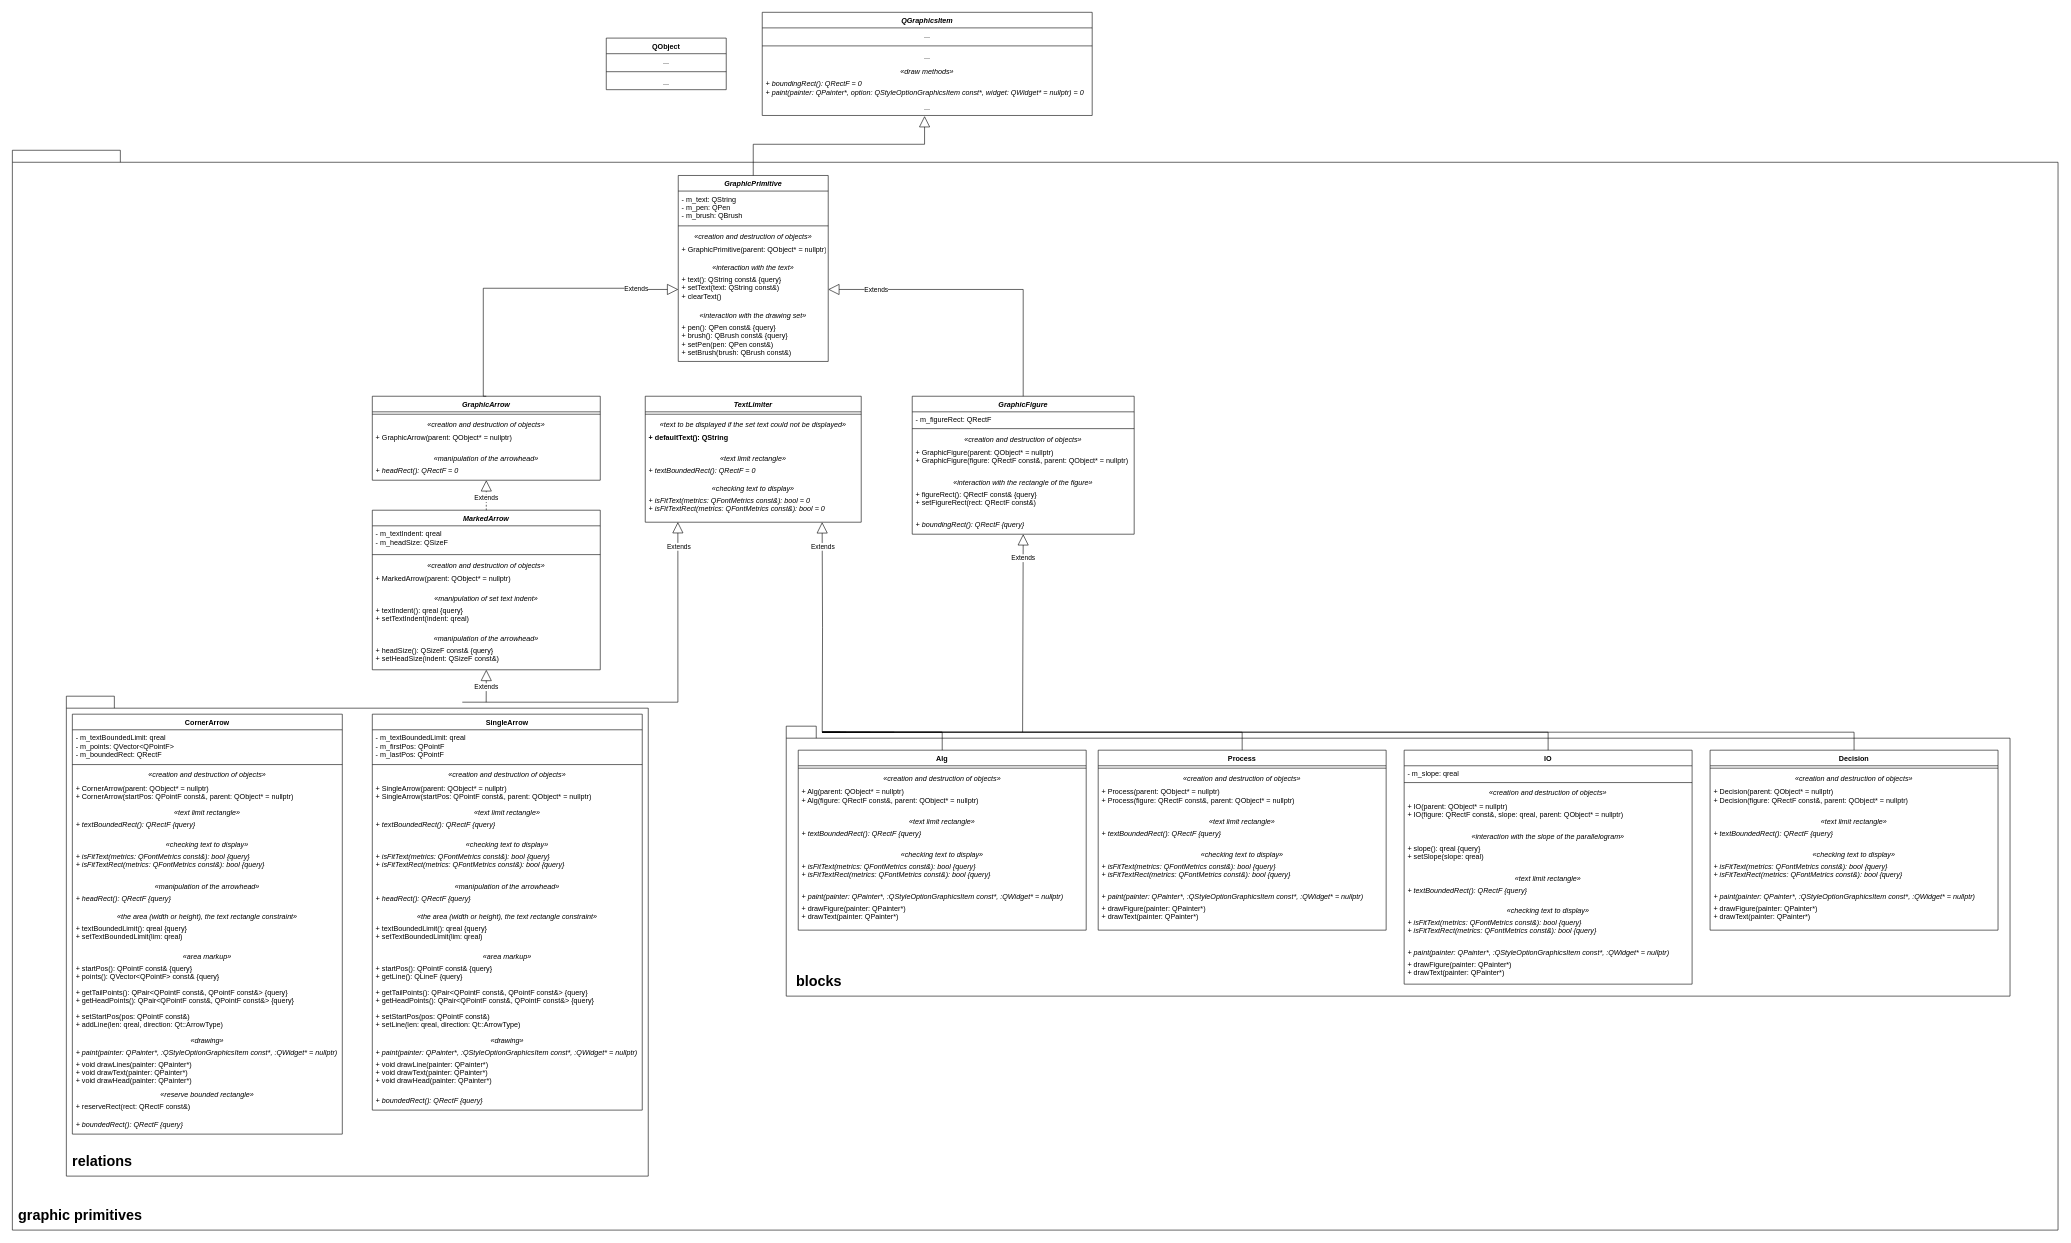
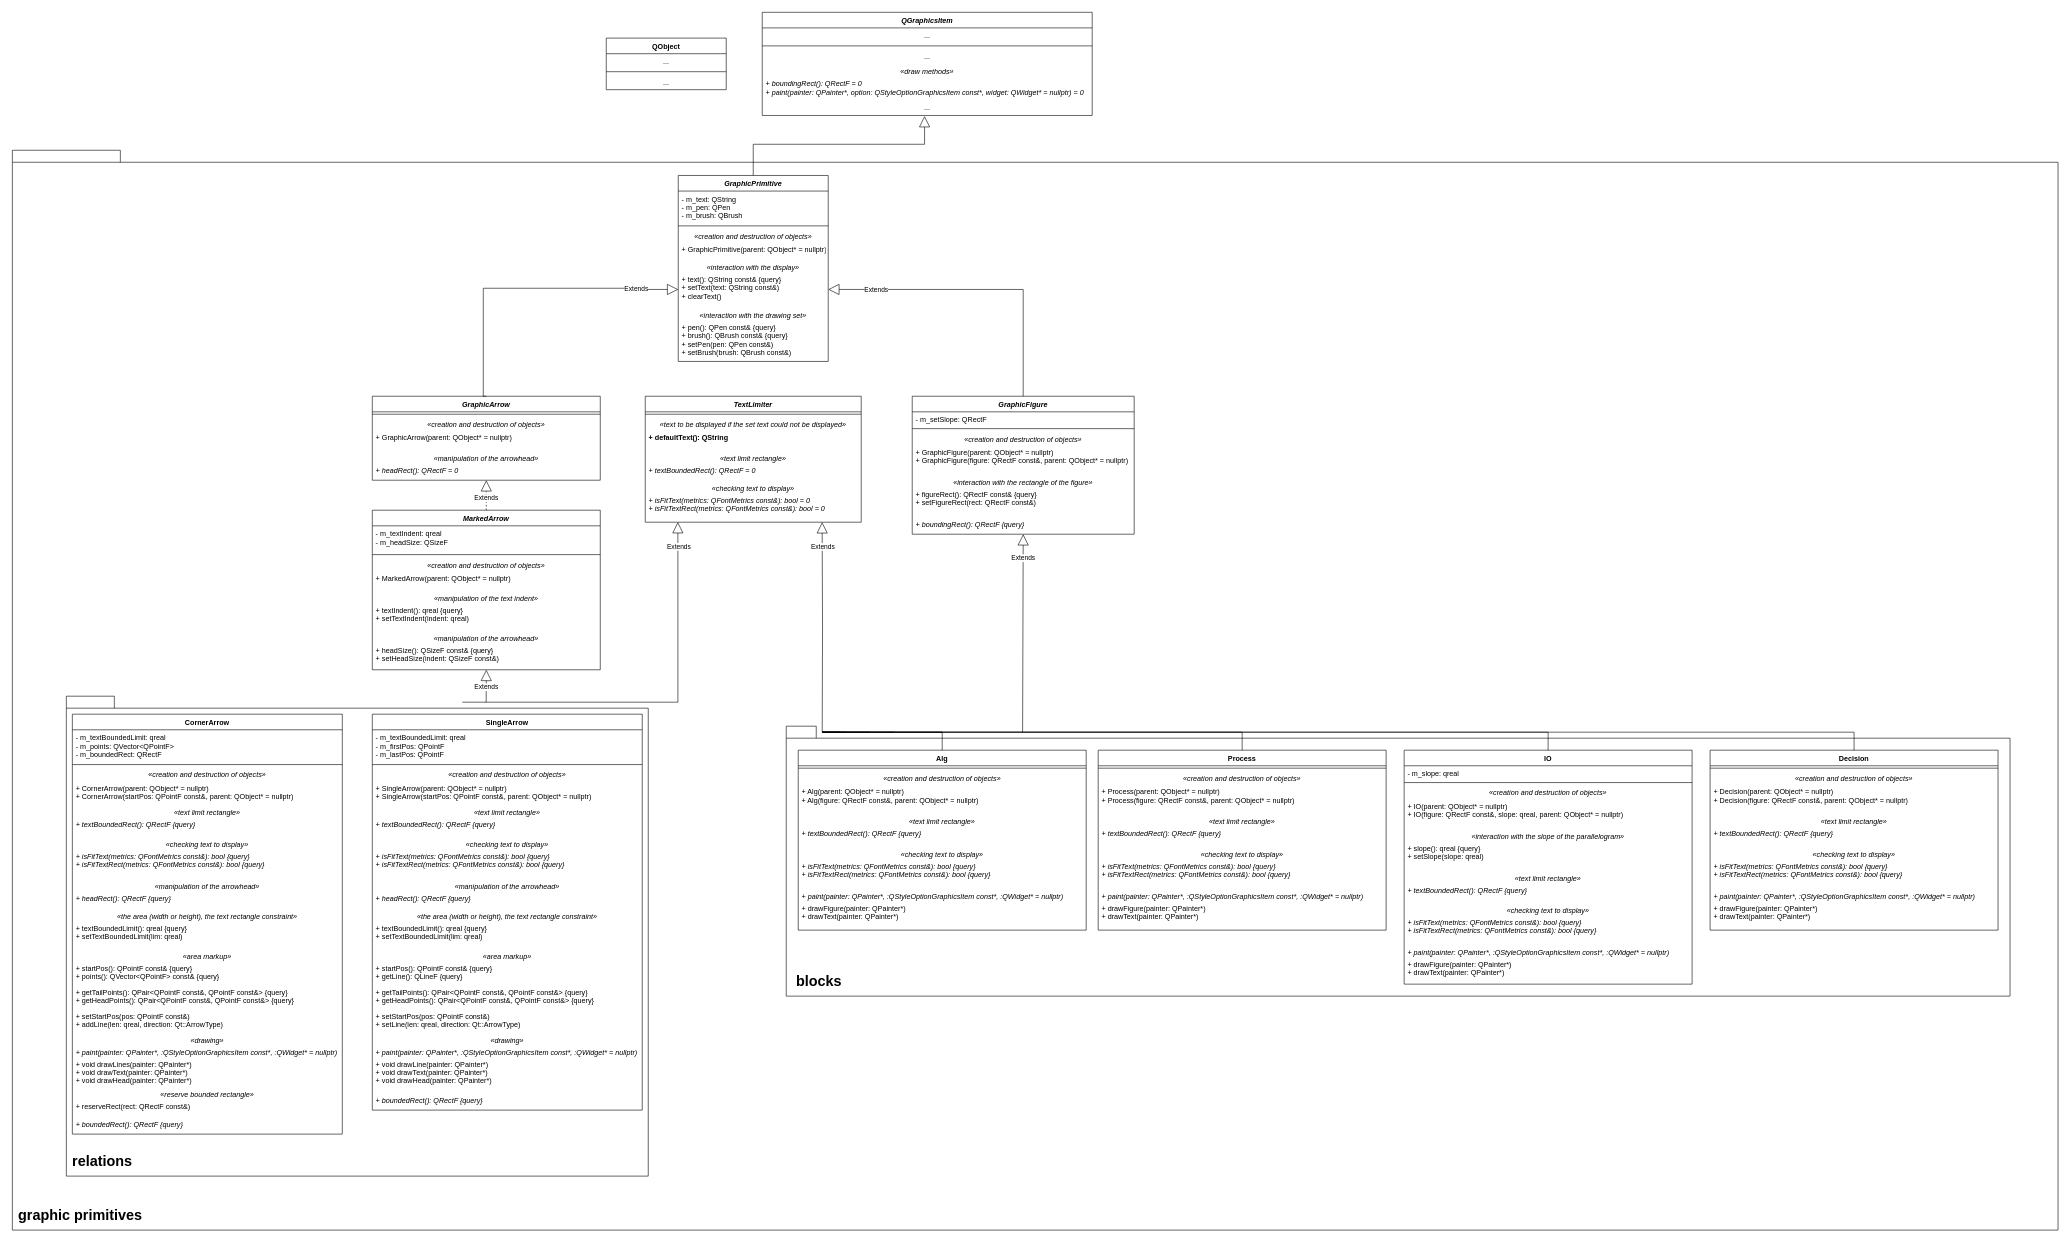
node "«interaction with the text»": label "«interaction with the text»" -> "«interaction with the display»"
node "- m_figureRect: QRectF": label "- m_figureRect: QRectF" -> "- m_setSlope: QRectF"
node "«manipulation of set text indent»": label "«manipulation of set text indent»" -> "«manipulation of the text indent»"
